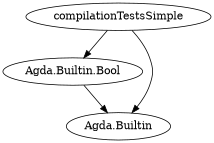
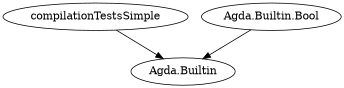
edge "compilationTestsSimple" -> "Agda.Builtin.Bool": removed
